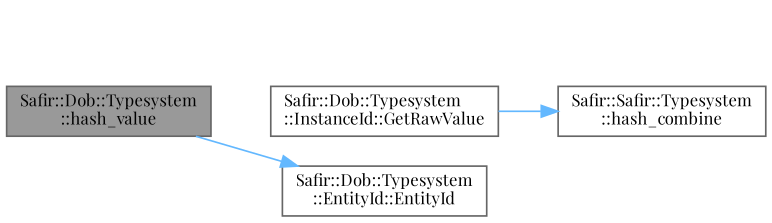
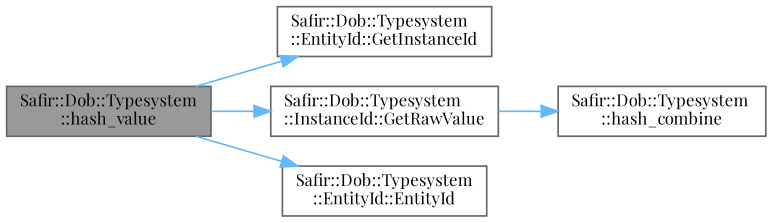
node "Safir::Dob::Typesystem ::EntityId::GetInstanceId": added
edge "Safir::Dob::Typesystem ::hash_value" -> "Safir::Dob::Typesystem ::InstanceId::GetRawValue": added
node "Safir::Safir::Typesystem ::hash_combine": label "Safir::Safir::Typesystem ::hash_combine" -> "Safir::Dob::Typesystem ::hash_combine"
